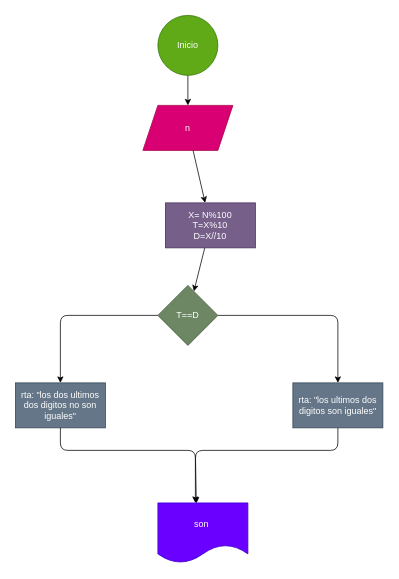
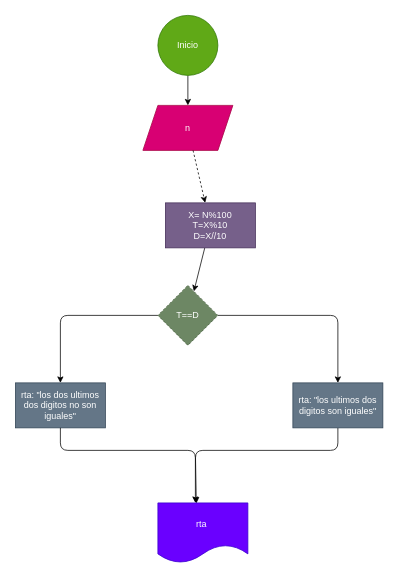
edge "n" -> "X= N%100 T=X%10 D=X//10": style solid -> dashed
node "T==D": style solid -> dashed
node "son": label "son" -> "rta"
